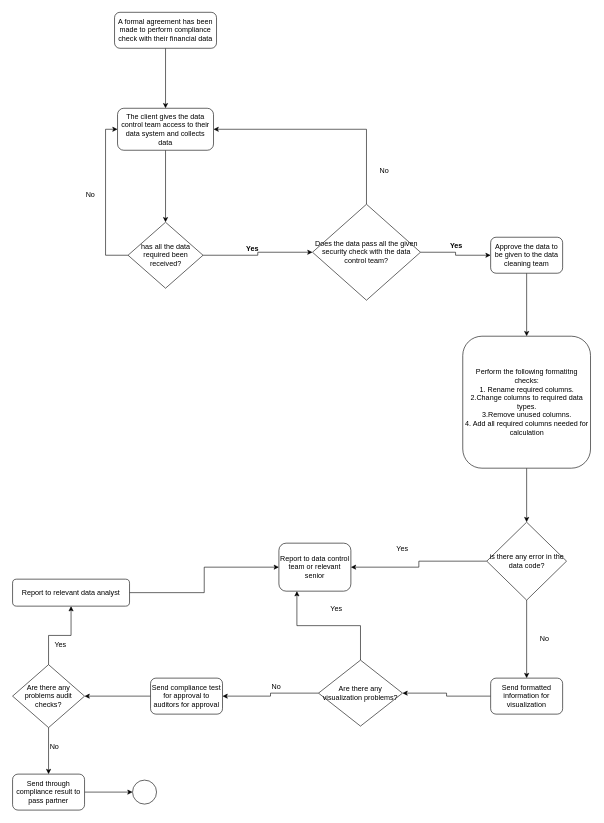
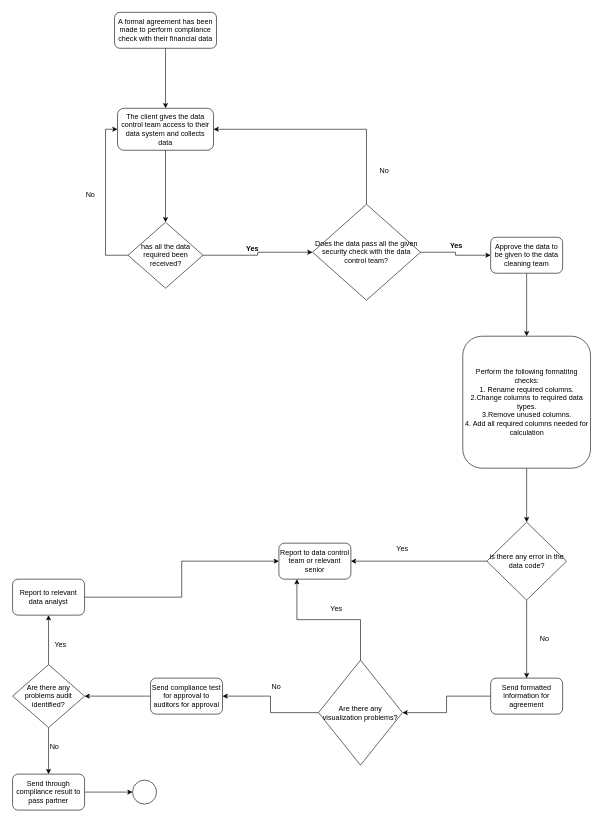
node "Report to data control team or relevant senior": size 72x48 -> 72x36
node "Report to relevant data analyst": size 117x27 -> 72x36
node "Are there any visualization problems?": size 84x66 -> 84x105
node "Are there any problems audit checks?": label "Are there any problems audit checks?" -> "Are there any problems audit identified?"
node "Send formatted information for visualization": label "Send formatted information for visualization" -> "Send formatted information for agreement"
